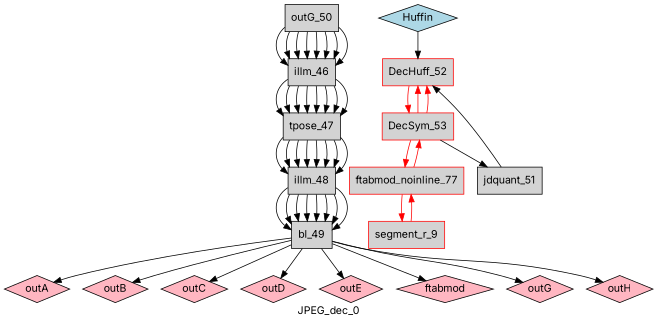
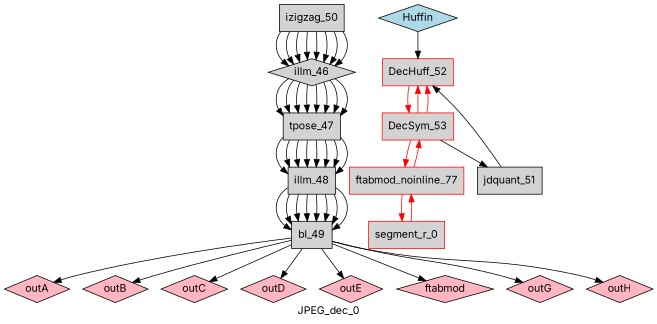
node "outG_50": label "outG_50" -> "izigzag_50"
node "illm_46": shape box -> diamond
node "segment_r_9": label "segment_r_9" -> "segment_r_0"
